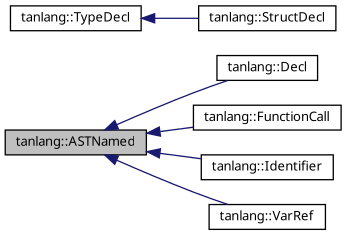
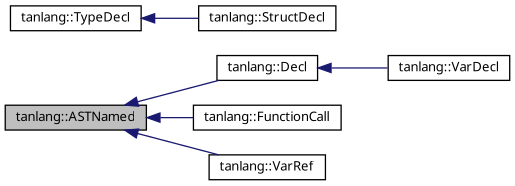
node "tanlang::VarDecl": added
node "tanlang::Identifier": removed
